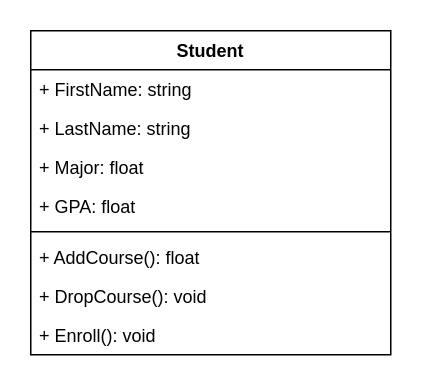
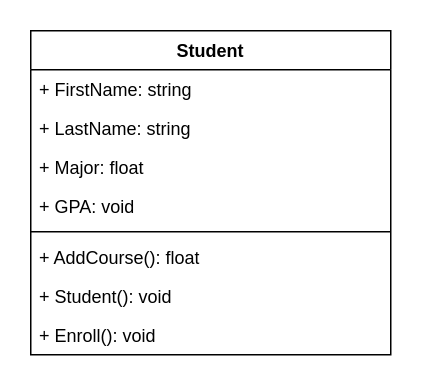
node "+ GPA: float": label "+ GPA: float" -> "+ GPA: void"
node "+ DropCourse(): void": label "+ DropCourse(): void" -> "+ Student(): void"
